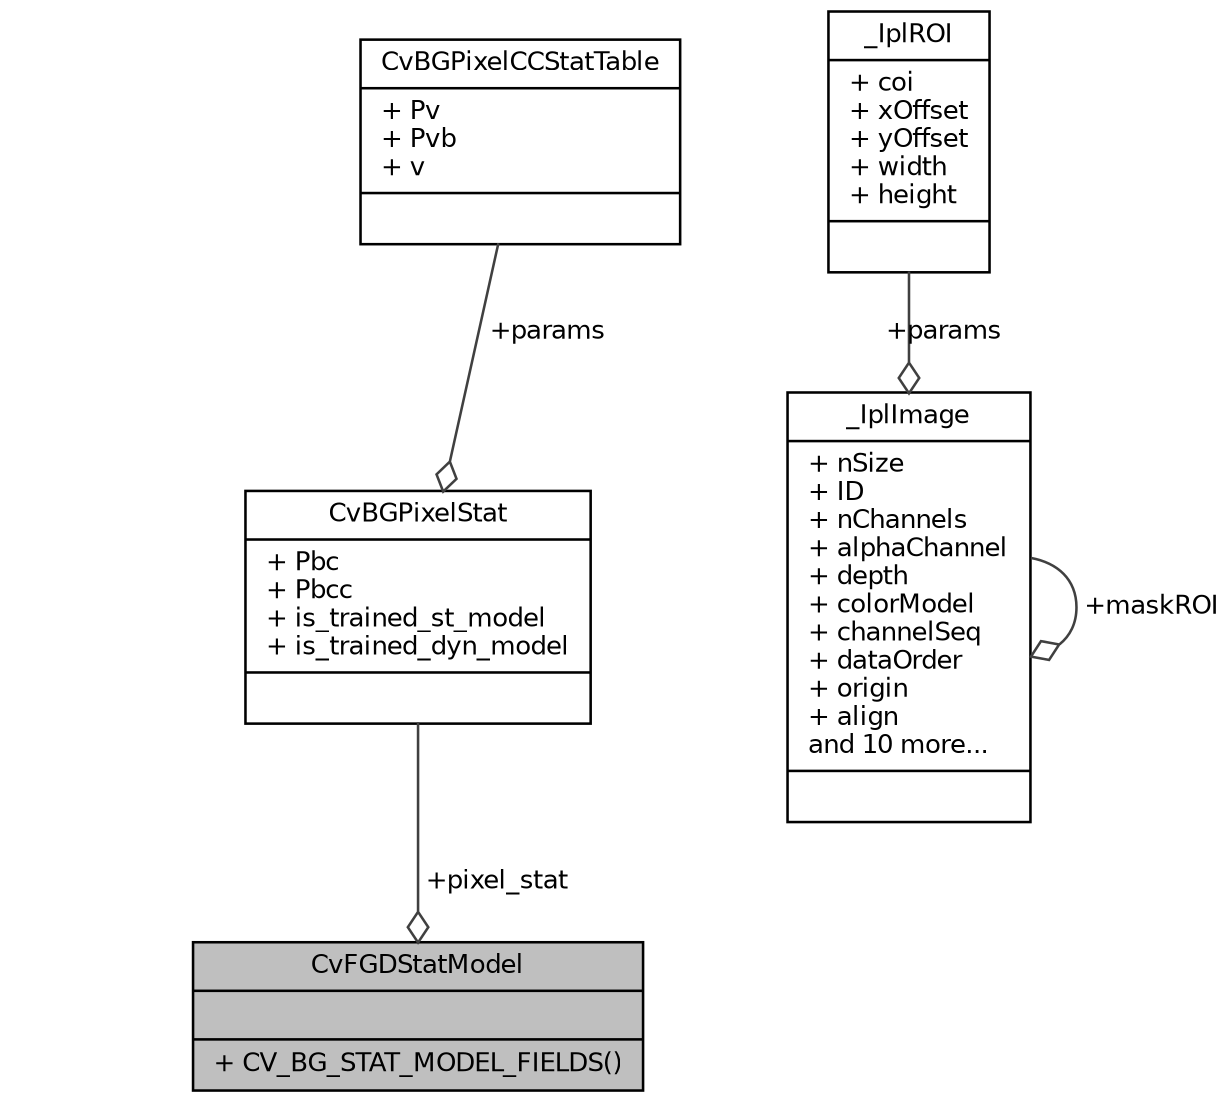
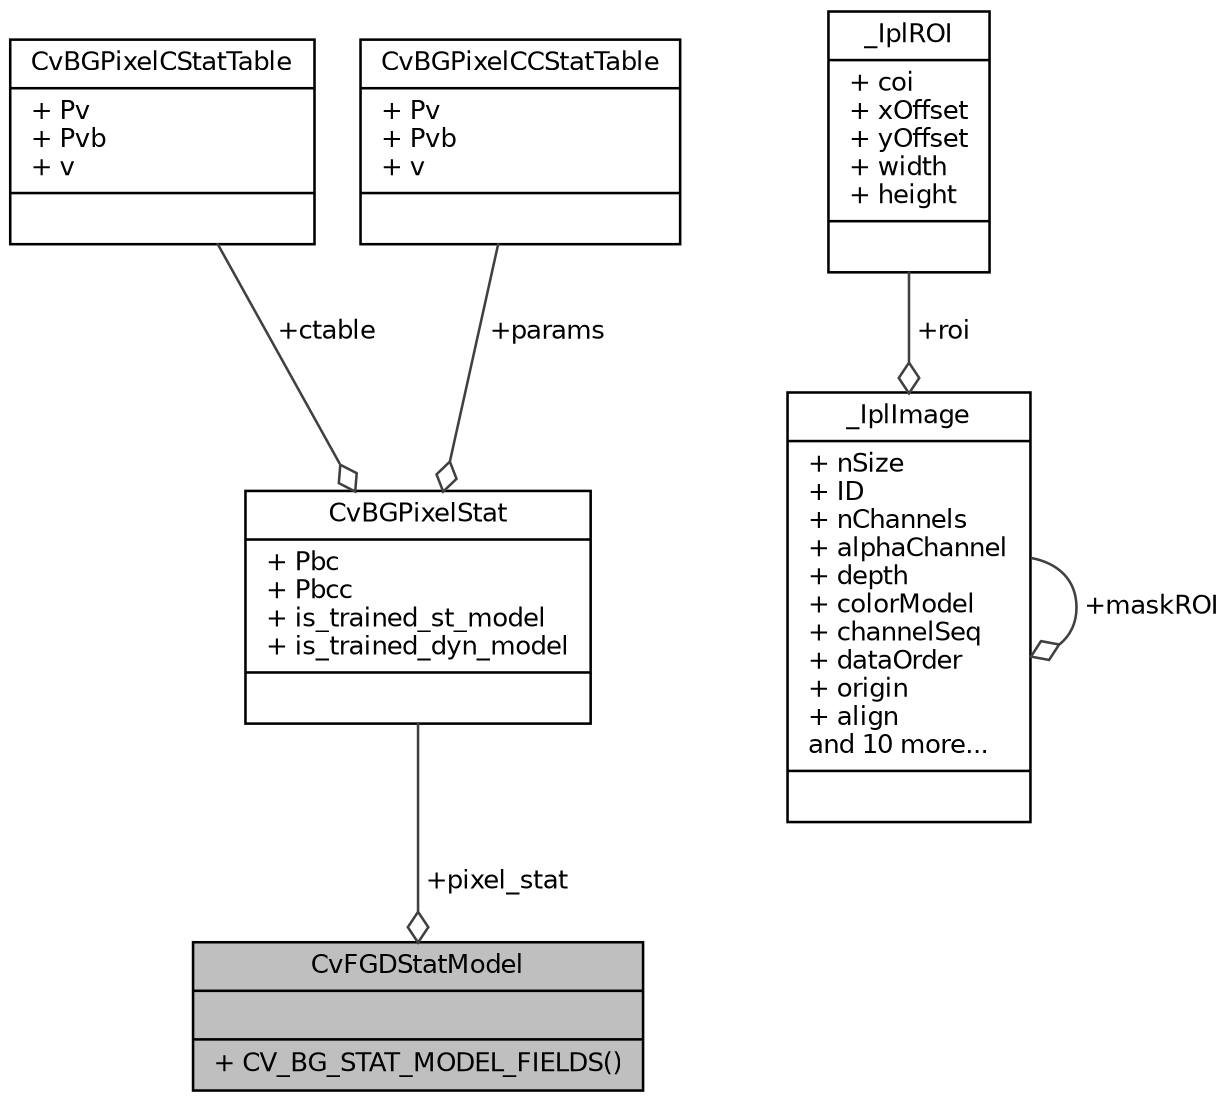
node "CvBGPixelCStatTable": added
edge "_IplROI" -> "_IplImage": label " +params" -> " +roi"
